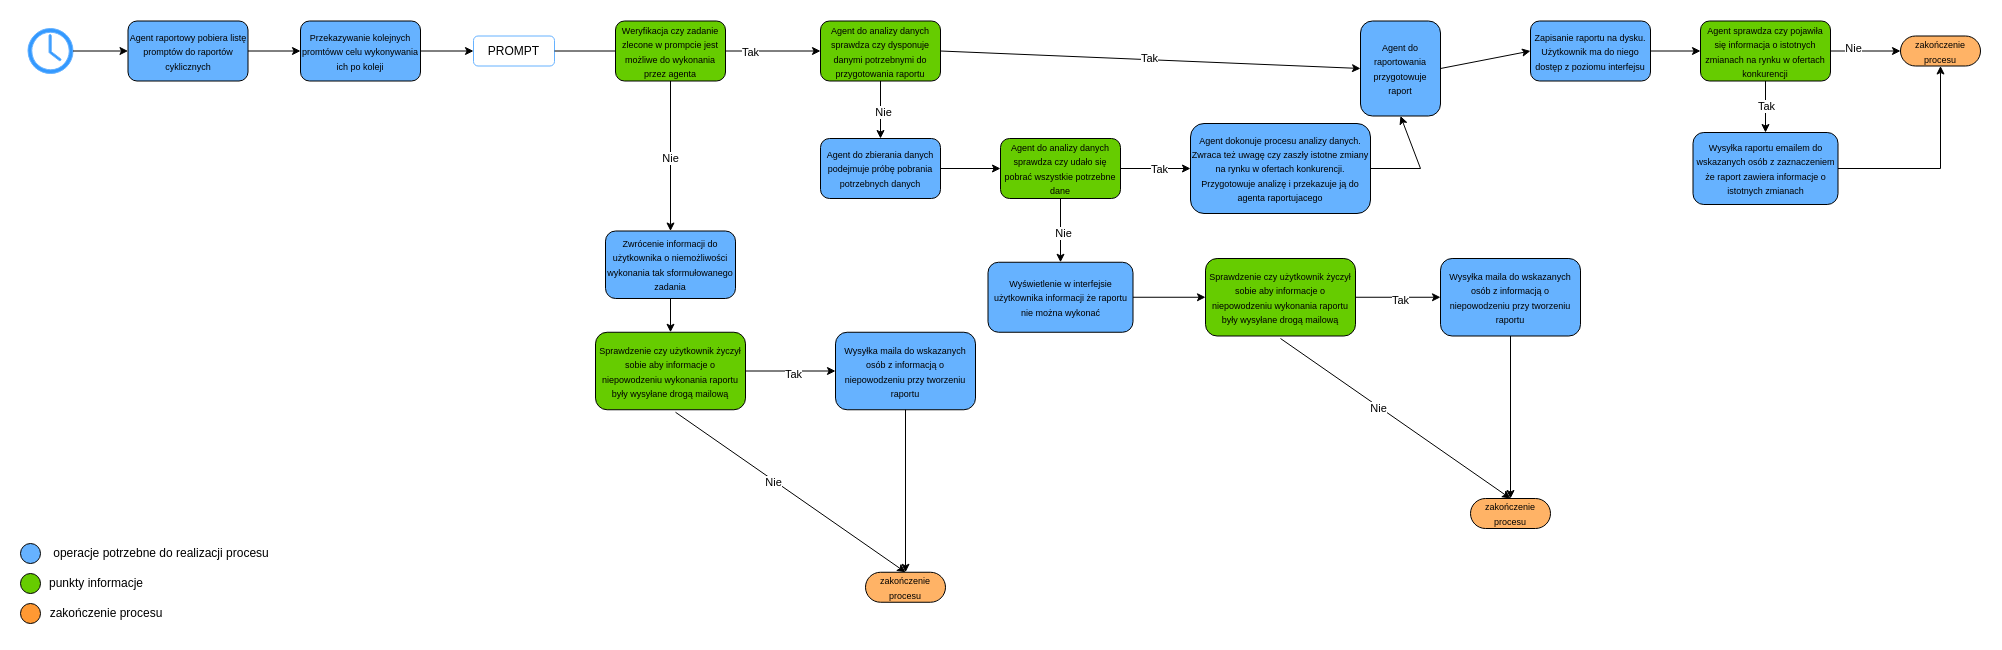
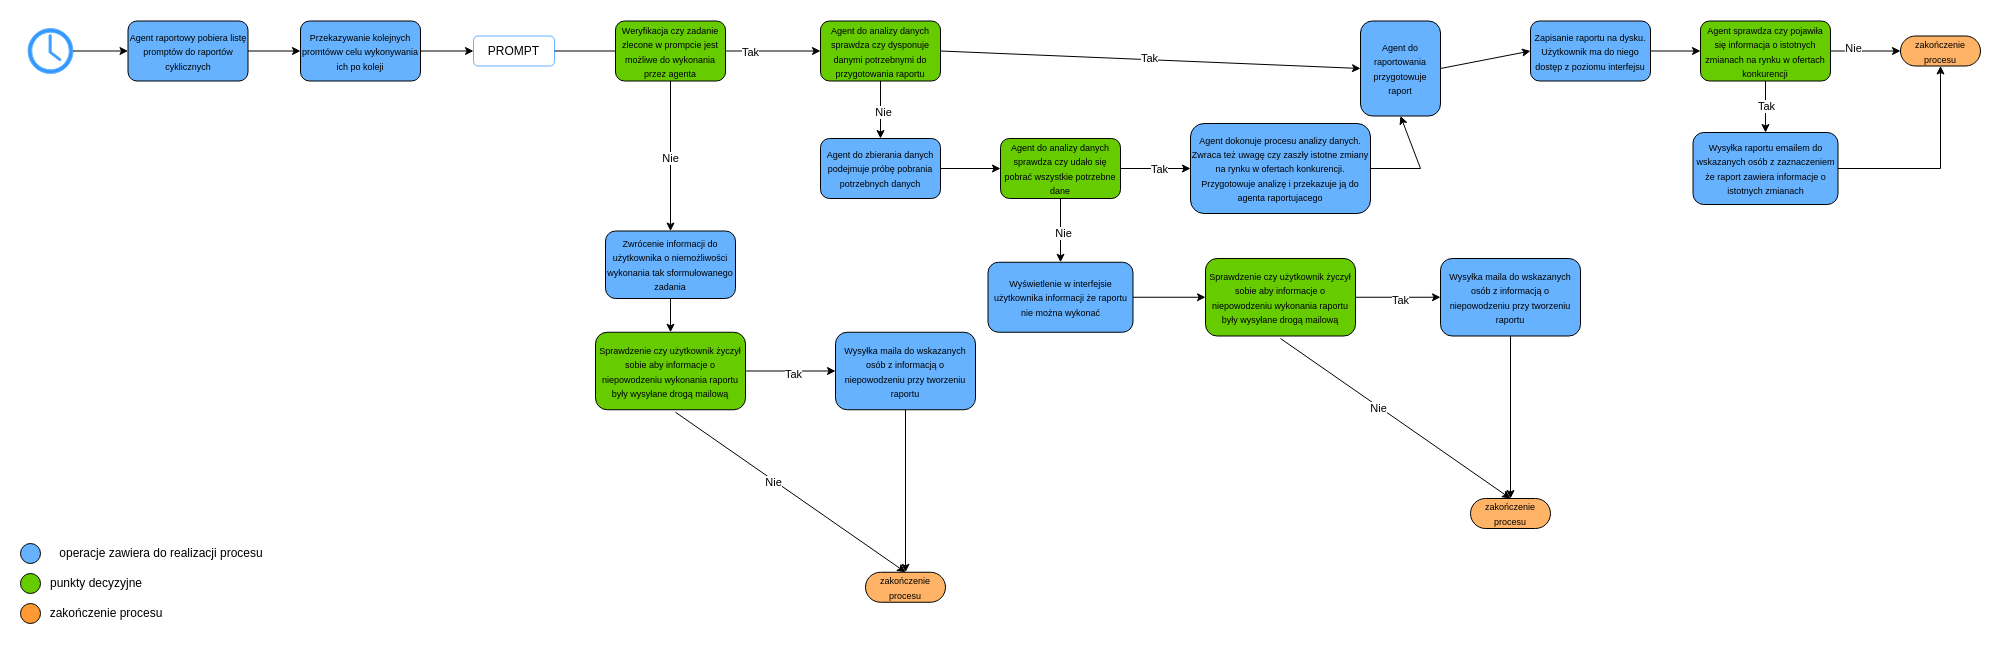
node "operacje potrzebne do realizacji procesu": label "operacje potrzebne do realizacji procesu" -> "operacje zawiera do realizacji procesu"
node "punkty informacje": label "punkty informacje" -> "punkty decyzyjne"
